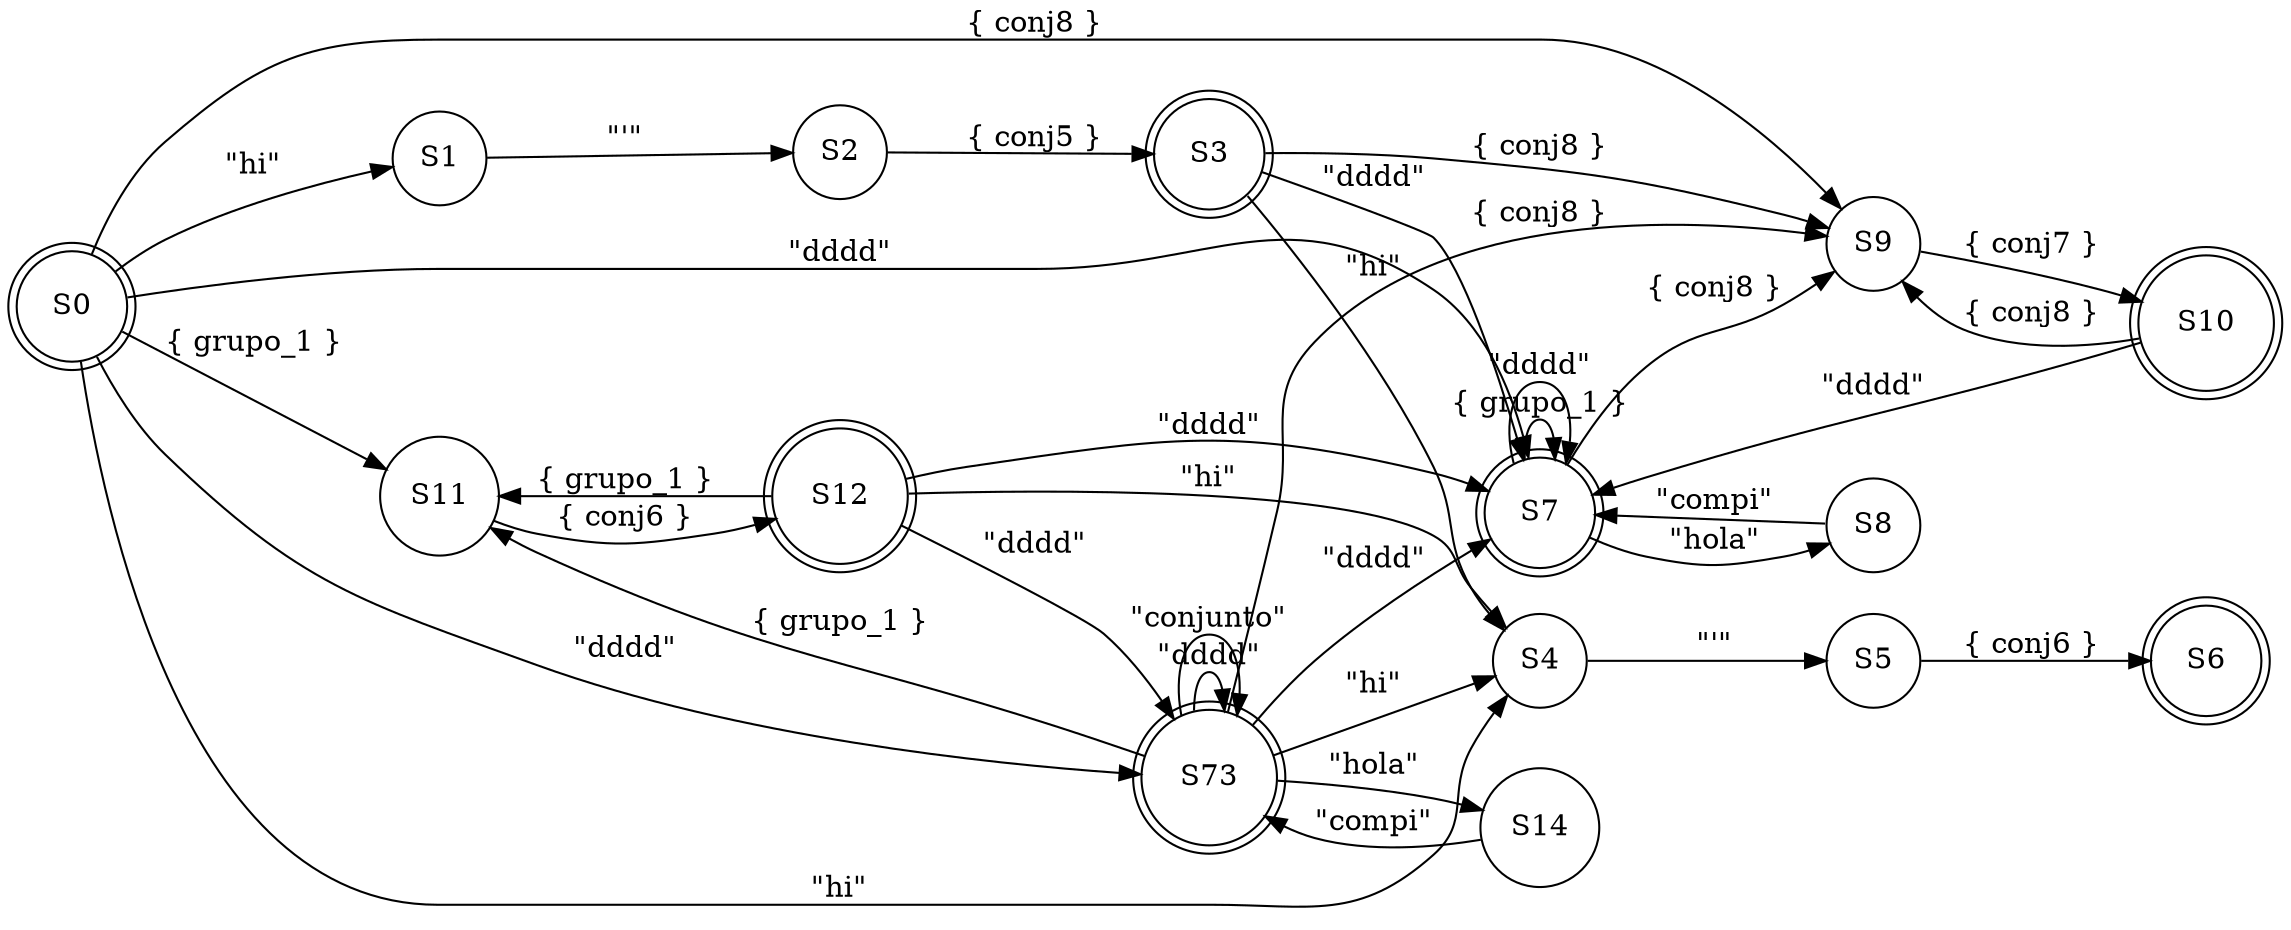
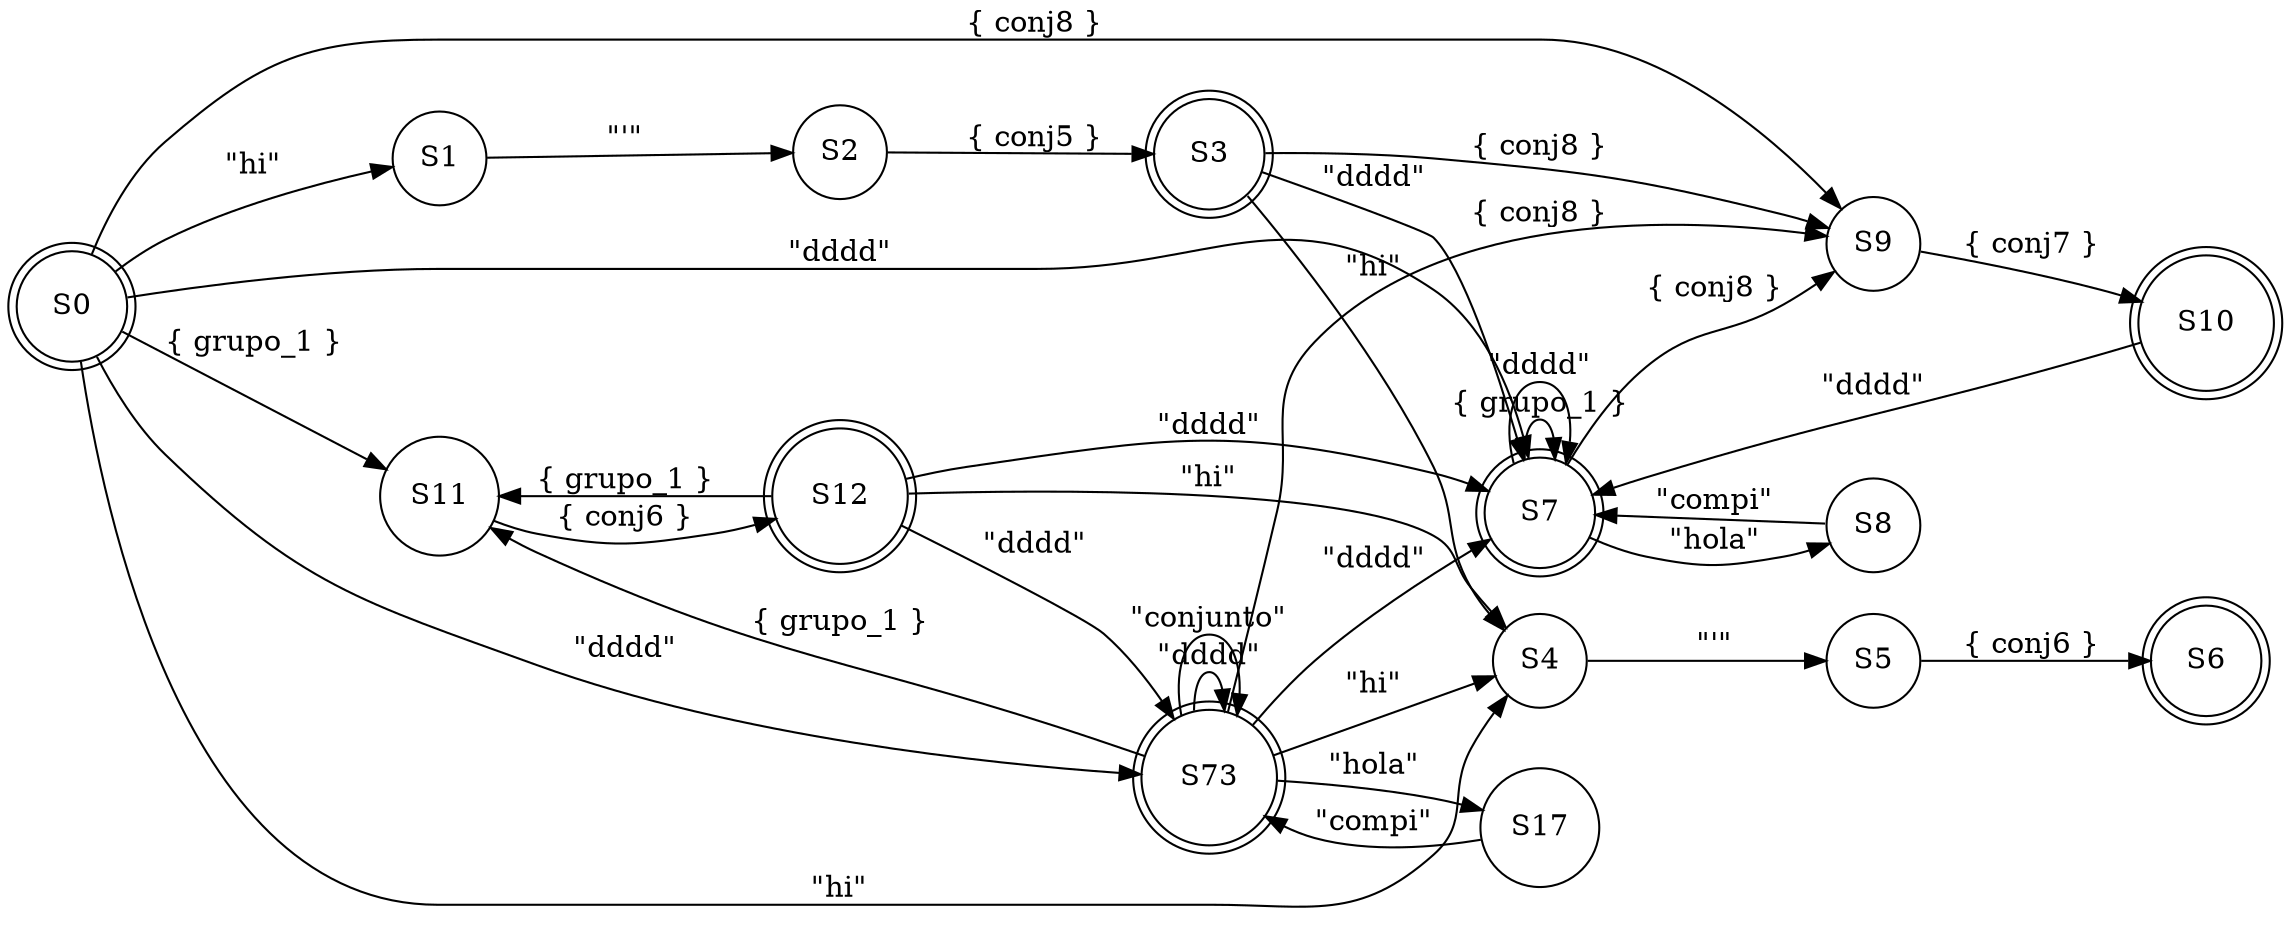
edge "S10" -> "S9": removed, label "{ conj8 }"
node "S14": label "S14" -> "S17"
